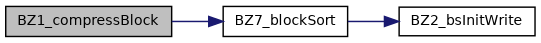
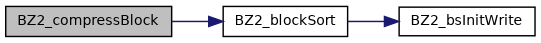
node "BZ1_compressBlock": label "BZ1_compressBlock" -> "BZ2_compressBlock"
node "BZ7_blockSort": label "BZ7_blockSort" -> "BZ2_blockSort"
